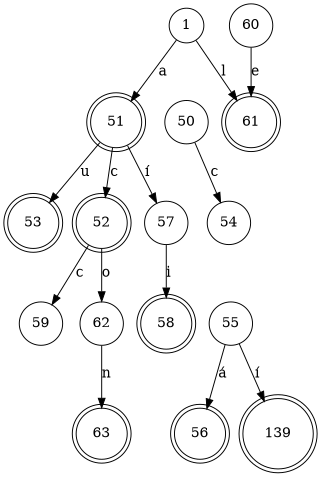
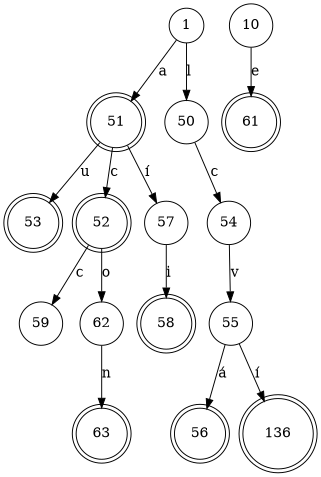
node "60": label "60" -> "10"
edge "1" -> "61": now "1" -> "50"
edge "54" -> "55": added, label "v"
node "139": label "139" -> "136"
